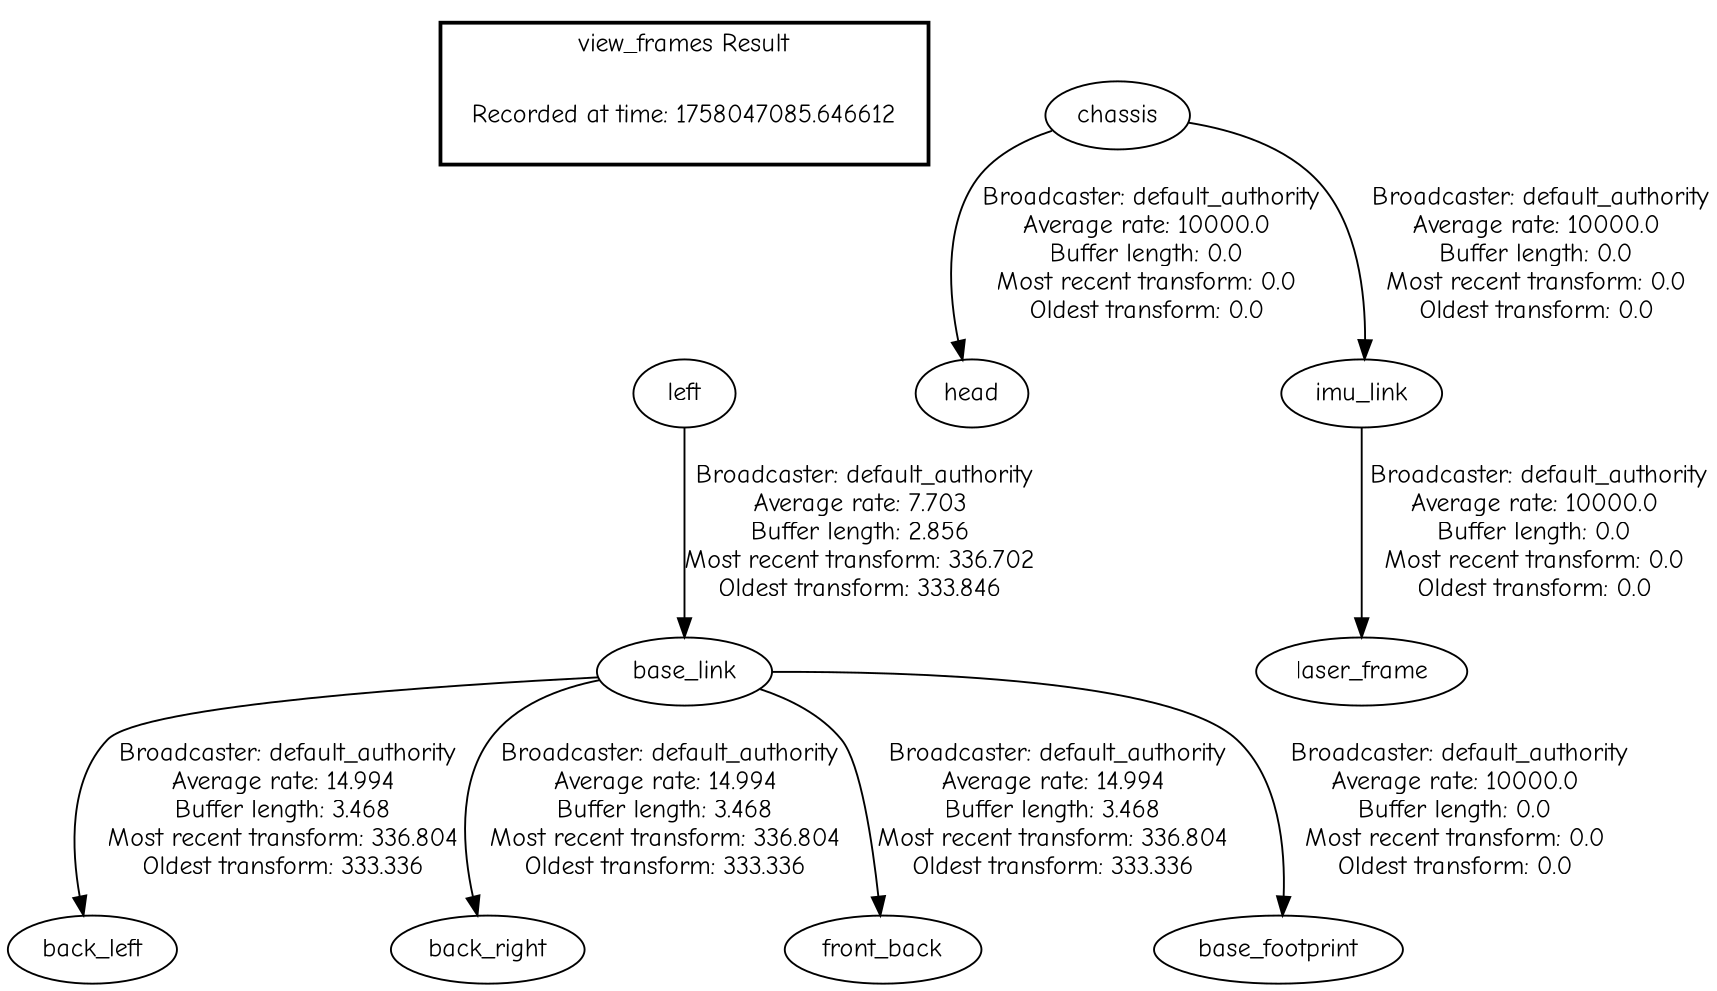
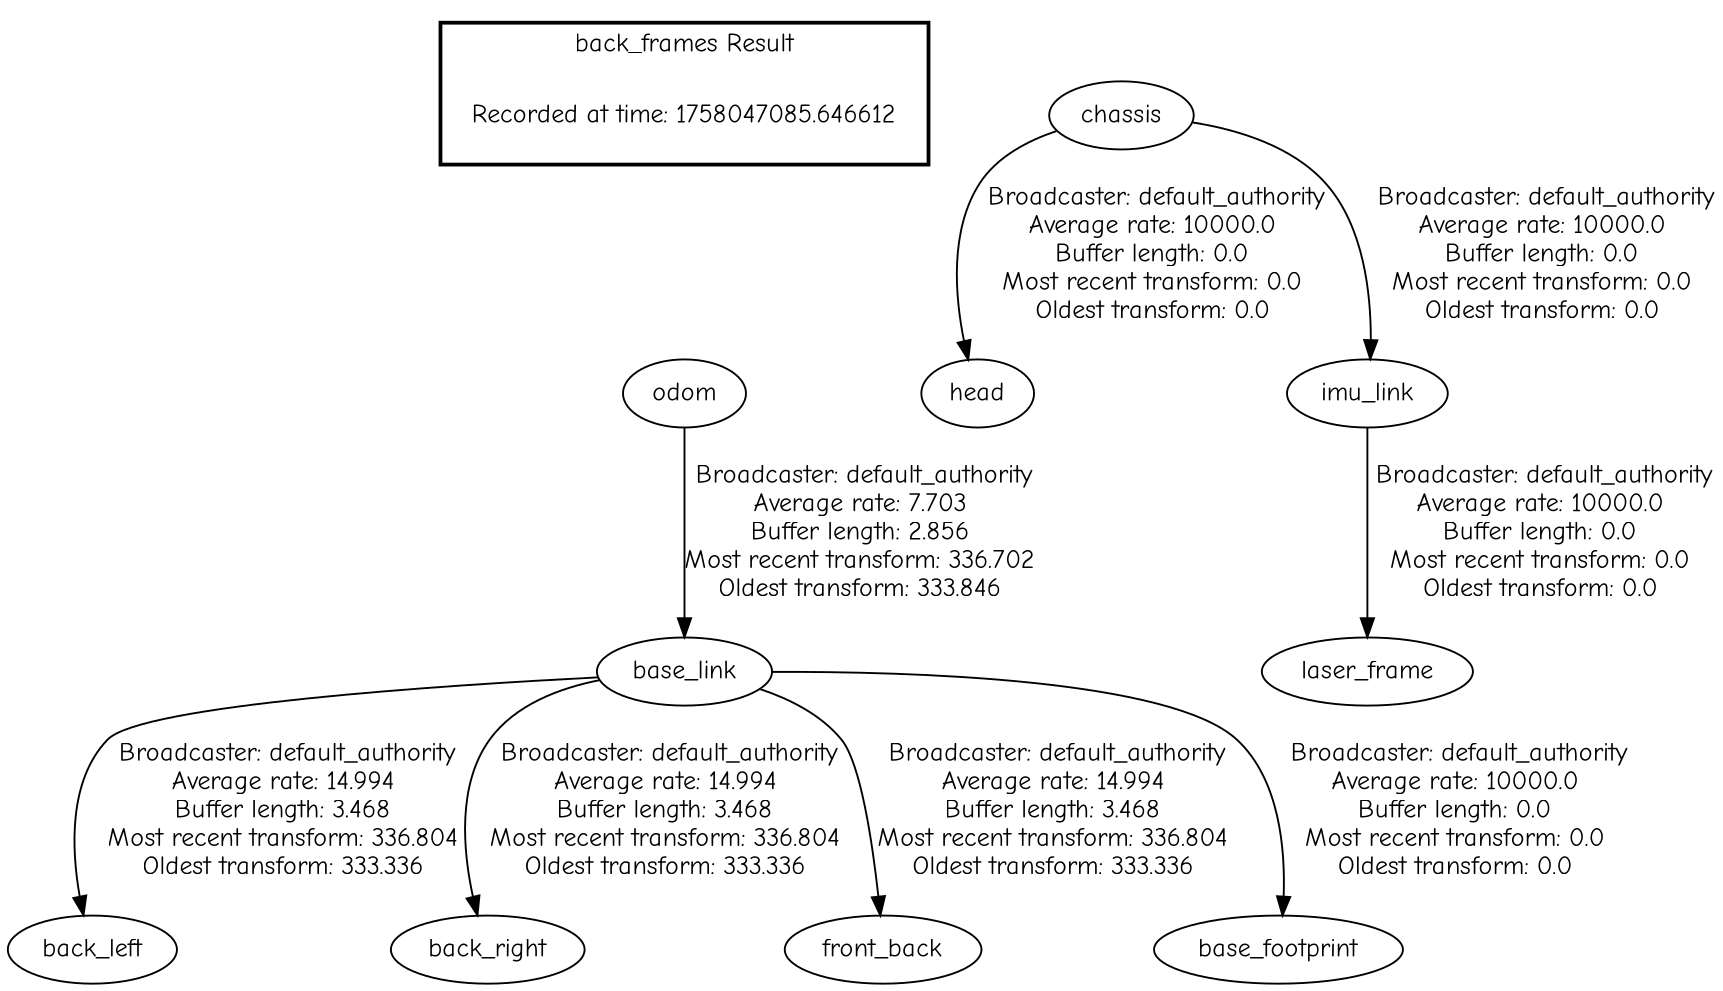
cluster "view_frames Result": label "view_frames Result" -> "back_frames Result"
node "left": label "left" -> "odom"
